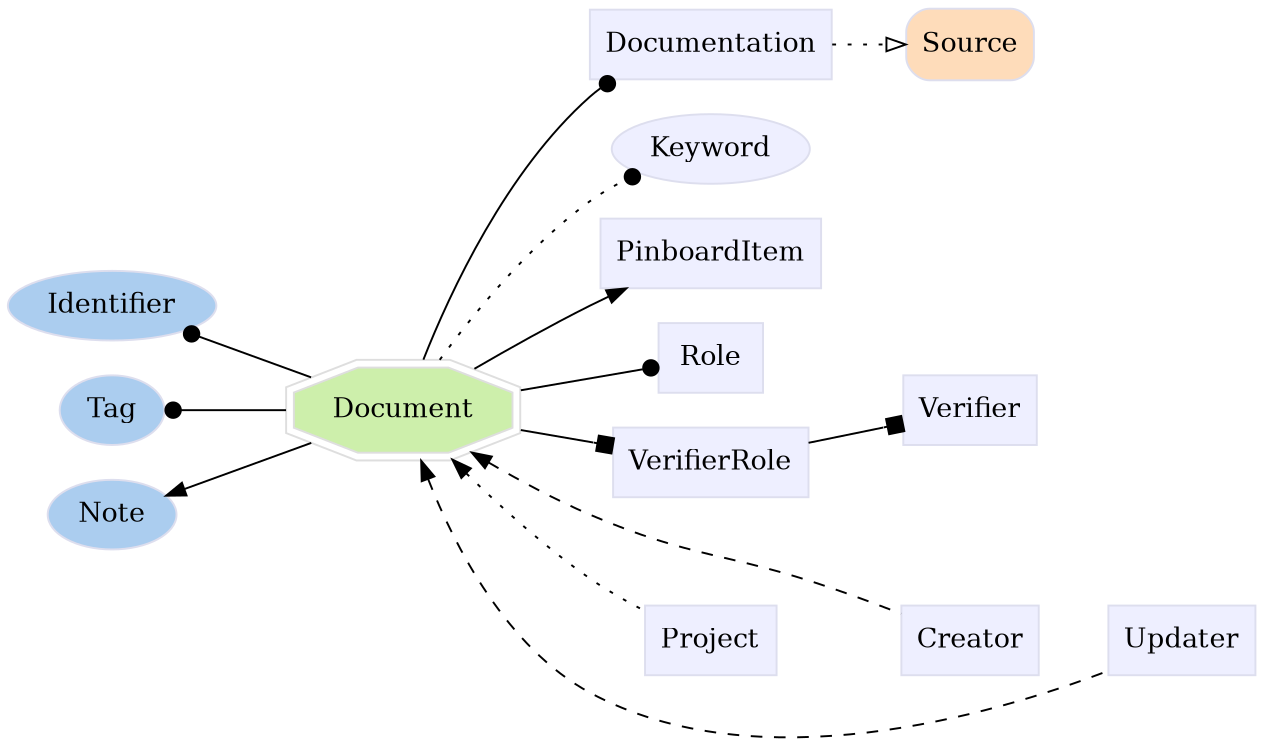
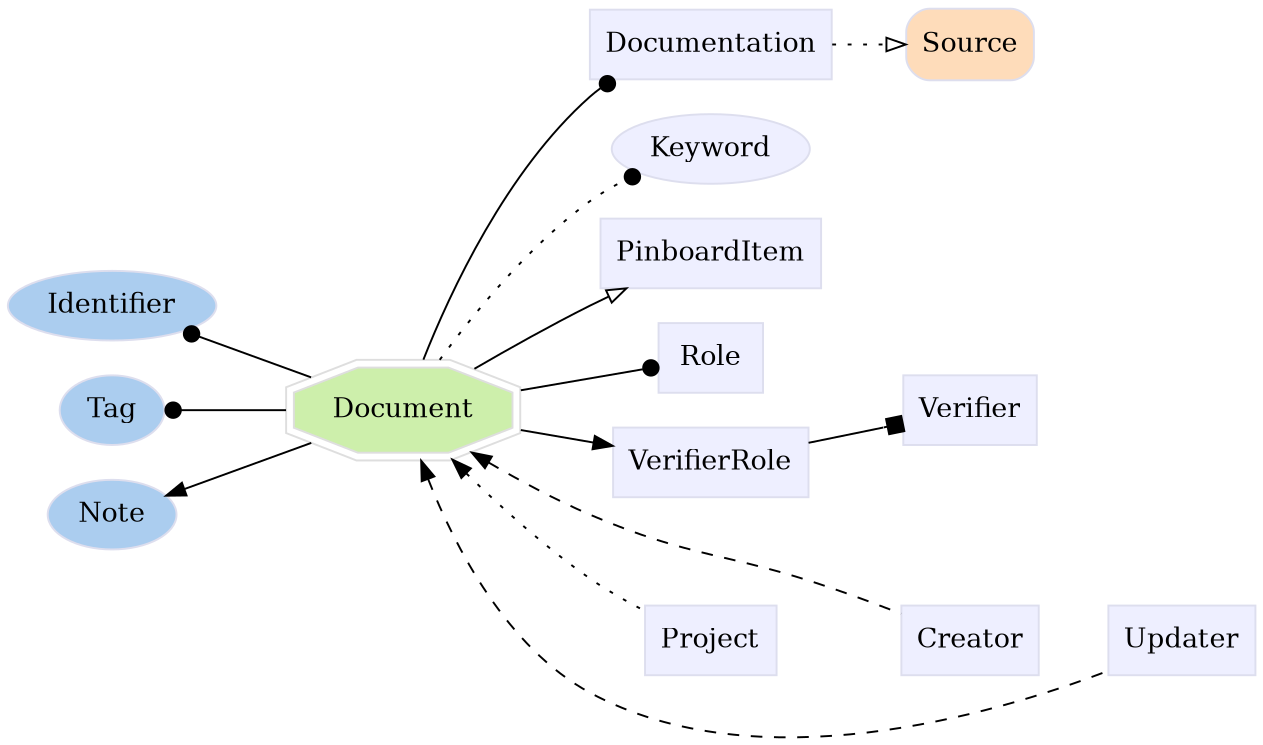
edge "Document" -> "PinboardItem": arrowhead normal -> onormal
edge "Document" -> "VerifierRole": arrowhead box -> normal
